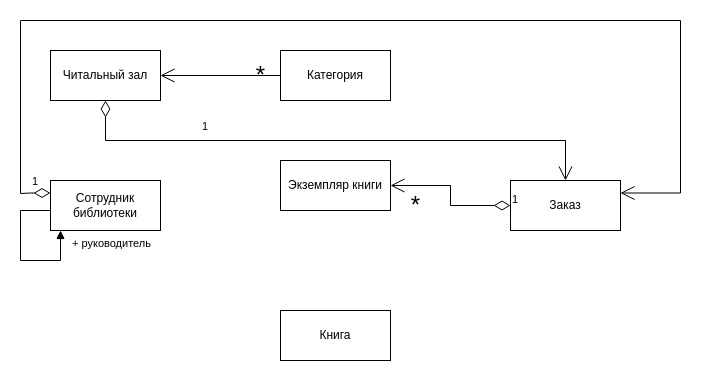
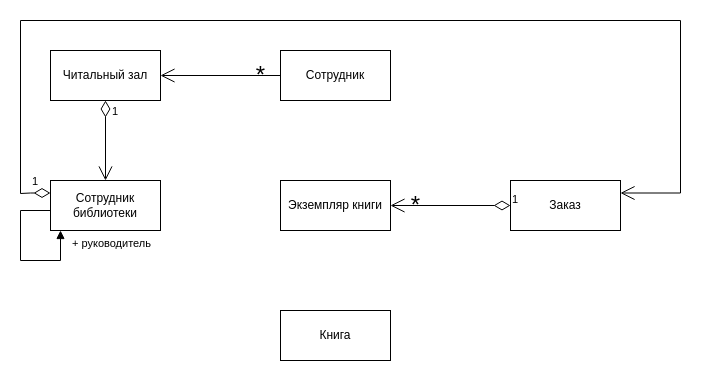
node "Категория": label "Категория" -> "Сотрудник"
edge "Читальный зал" -- "Заказ": now "Читальный зал" -- "Сотрудник библиотеки"
node "Экземпляр книги": moved (336, 186) -> (336, 206)
